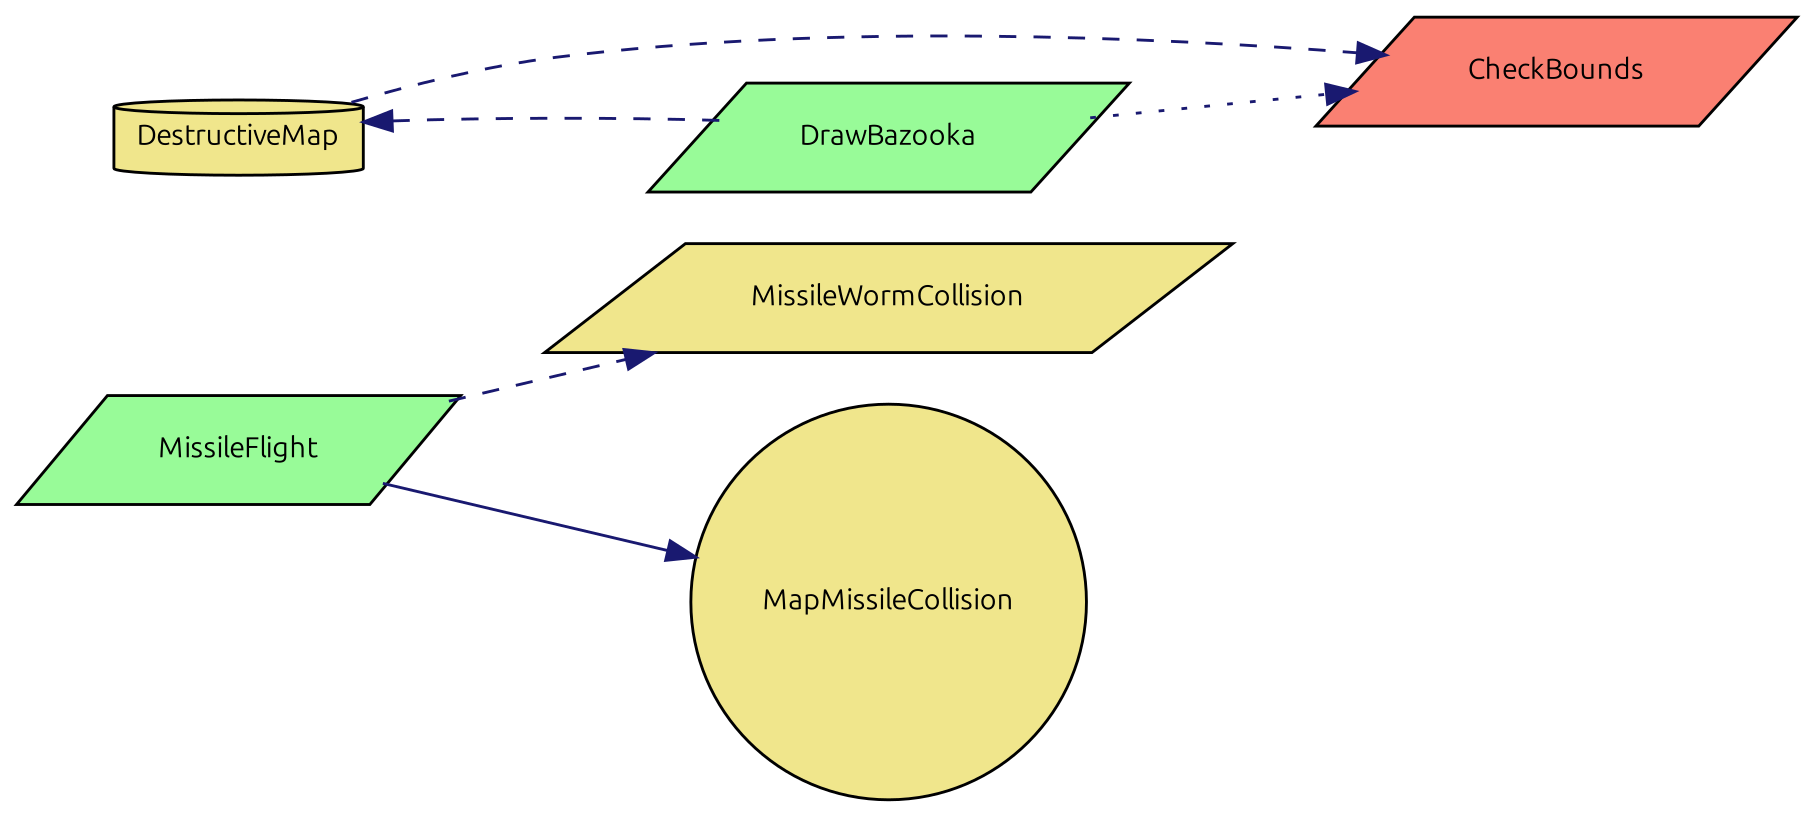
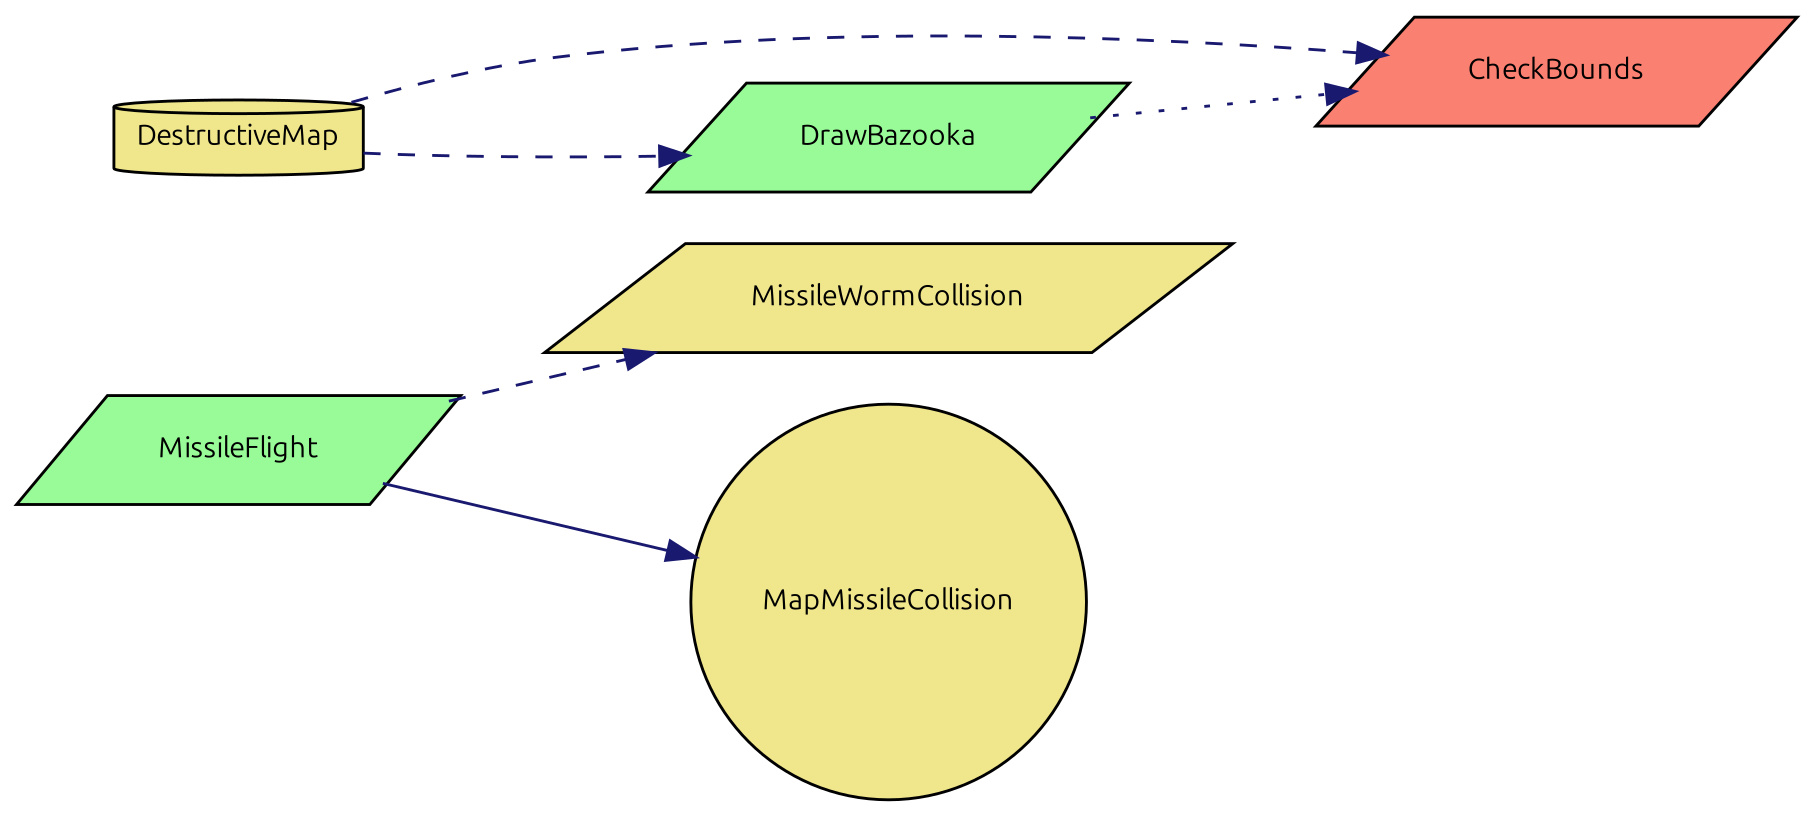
edge "DrawBazooka" -> "DestructiveMap": reversed
